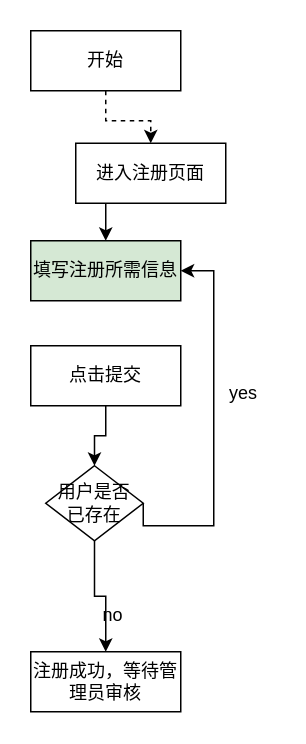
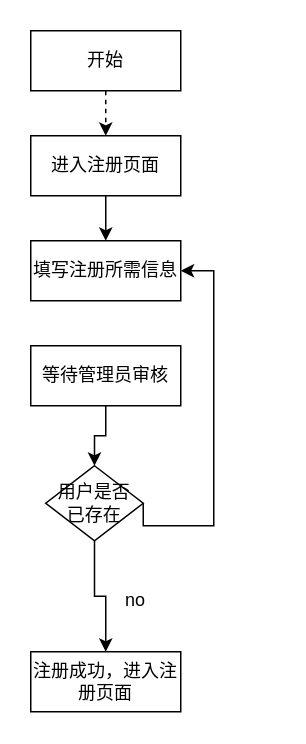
node "进入注册页面": moved (151, 173) -> (106, 166)
node "填写注册所需信息": fillcolor #d5e8d4 -> #ffffff
node "点击提交": label "点击提交" -> "等待管理员审核"
node "yes": removed
node "no": moved (113, 616) -> (136, 601)
node "注册成功，等待管理员审核": label "注册成功，等待管理员审核" -> "注册成功，进入注册页面"
